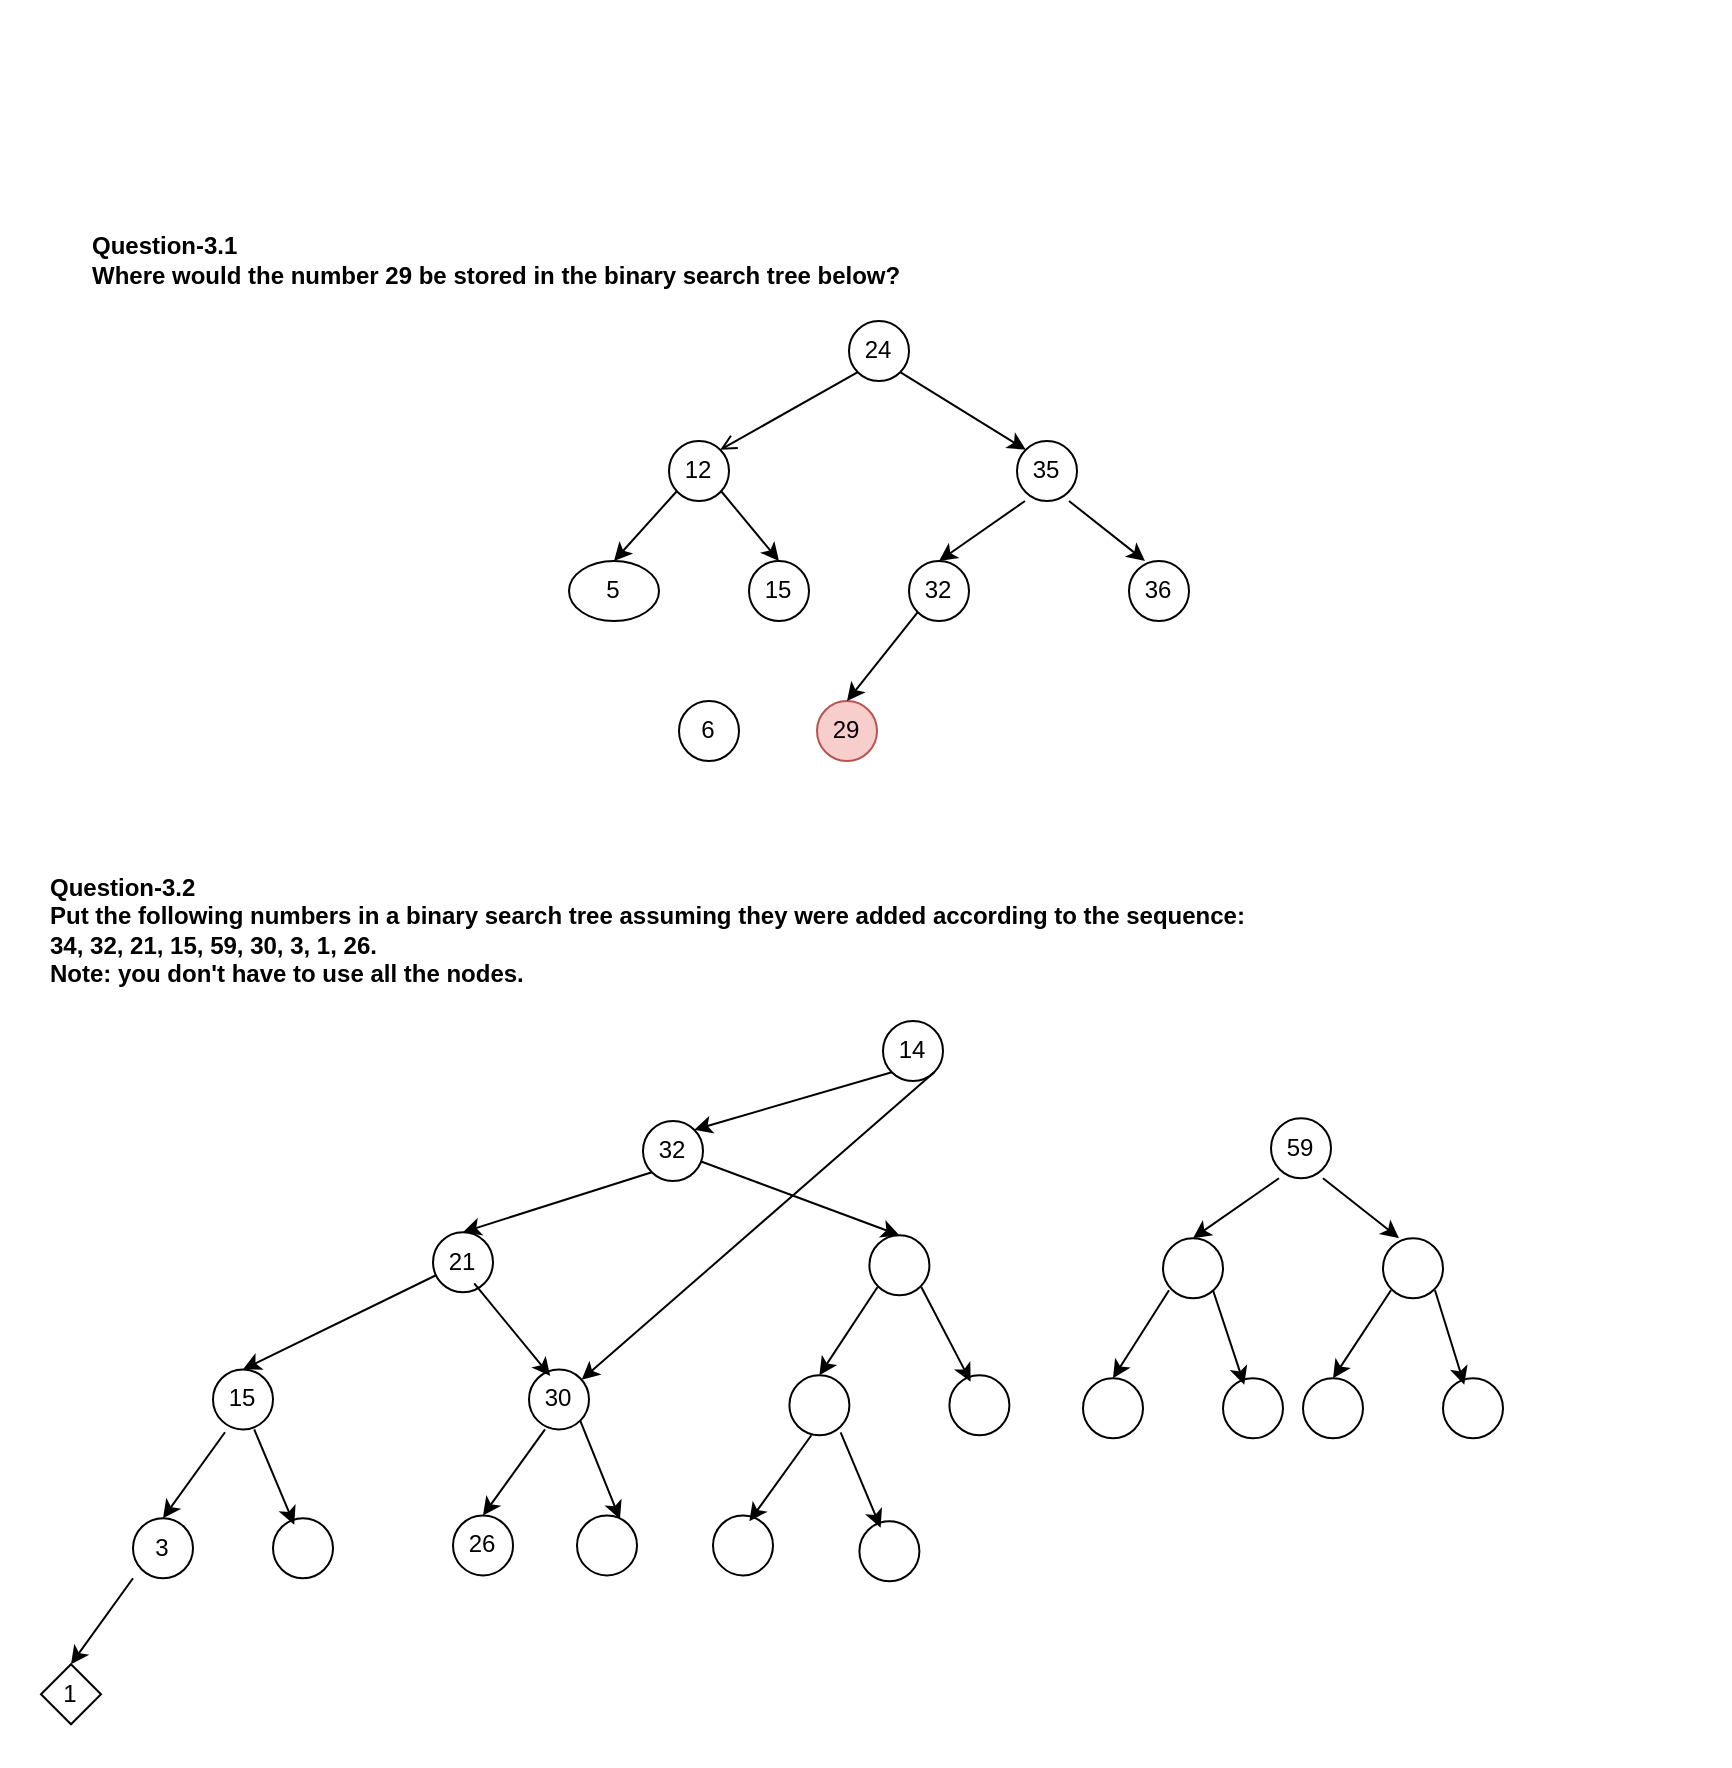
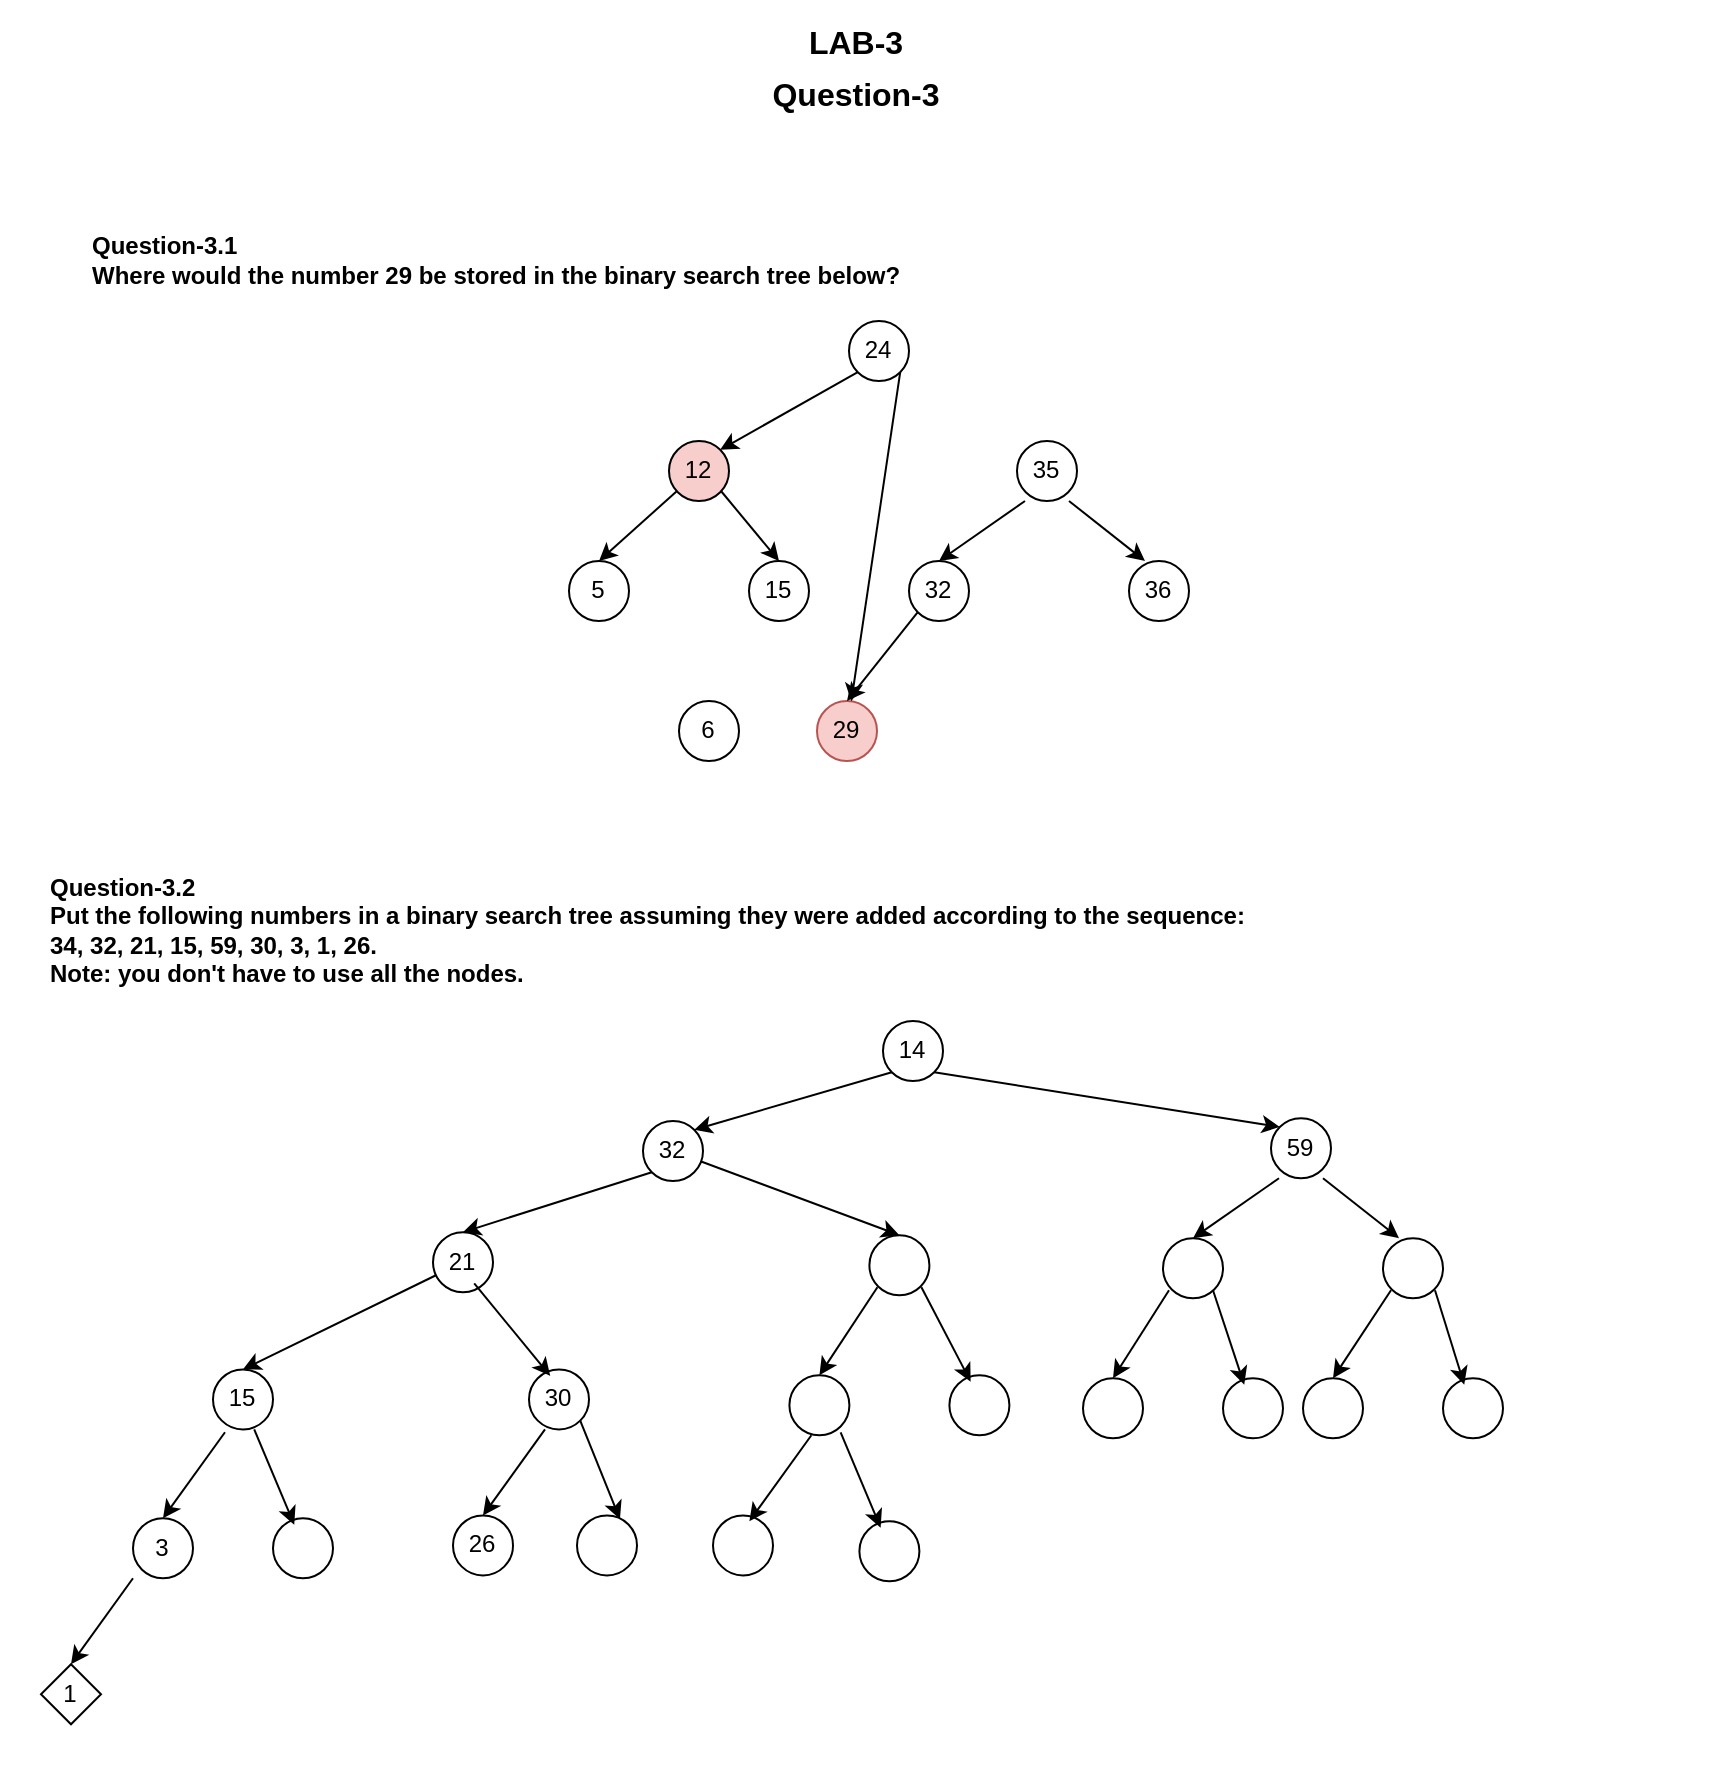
node "LAB-3 Question-3": added
edge "24" -> "35": now "24" -> "29"
edge "24" -> "12": arrowhead open -> classic
node "12": fillcolor #ffffff -> #f8cecc
node "5": size 90x60 -> 60x60
edge "14" -> "30": now "14" -> "59"
